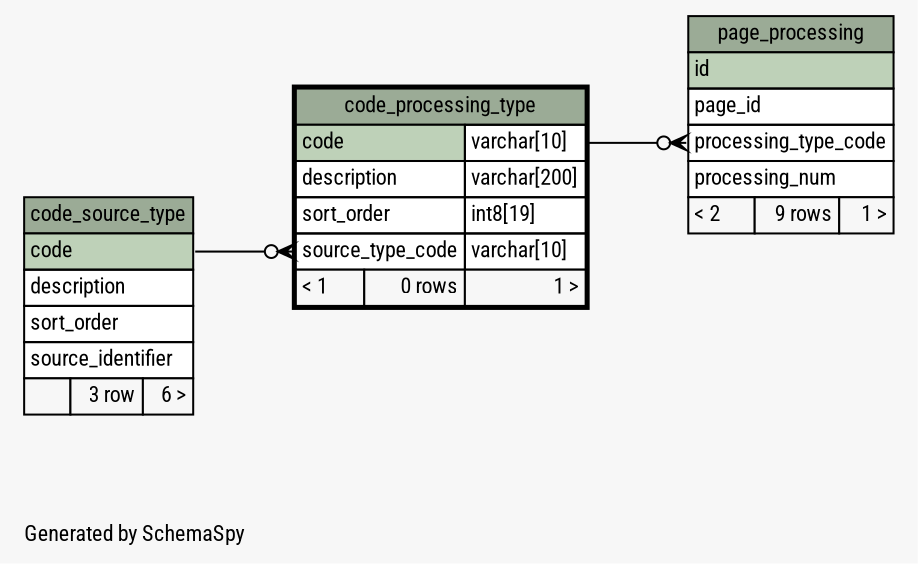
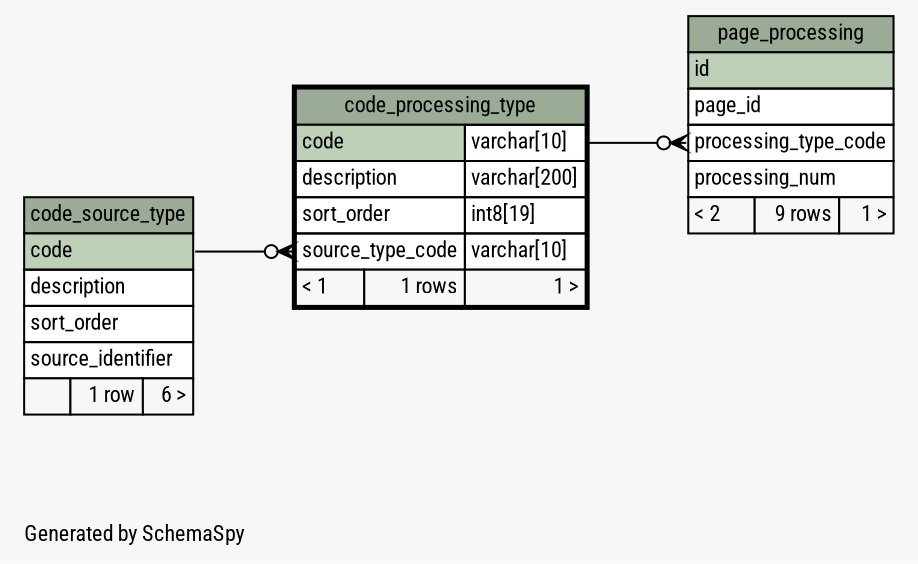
node "code_processing_type": text "0 rows" -> "1 rows"
node "code_source_type": text "3 row" -> "1 row"
